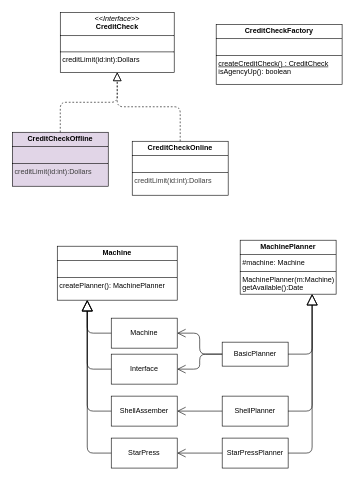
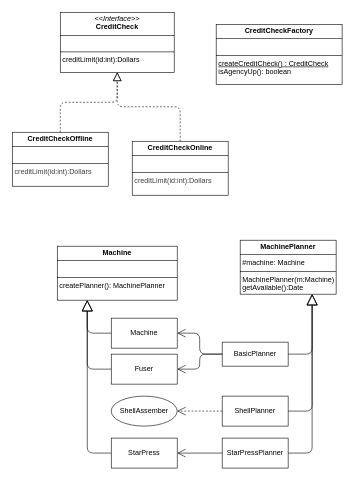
node "CreditCheckOffline creditLimit(id:int):Dollars": fillcolor #e1d5e7 -> #ffffff
node "Interface": label "Interface" -> "Fuser"
edge "ShellAssember" -> "Machine createPlanner(): MachinePlanner": removed
node "ShellAssember": shape rectangle -> ellipse
edge "ShellPlanner" -> "ShellAssember": style solid -> dashed
